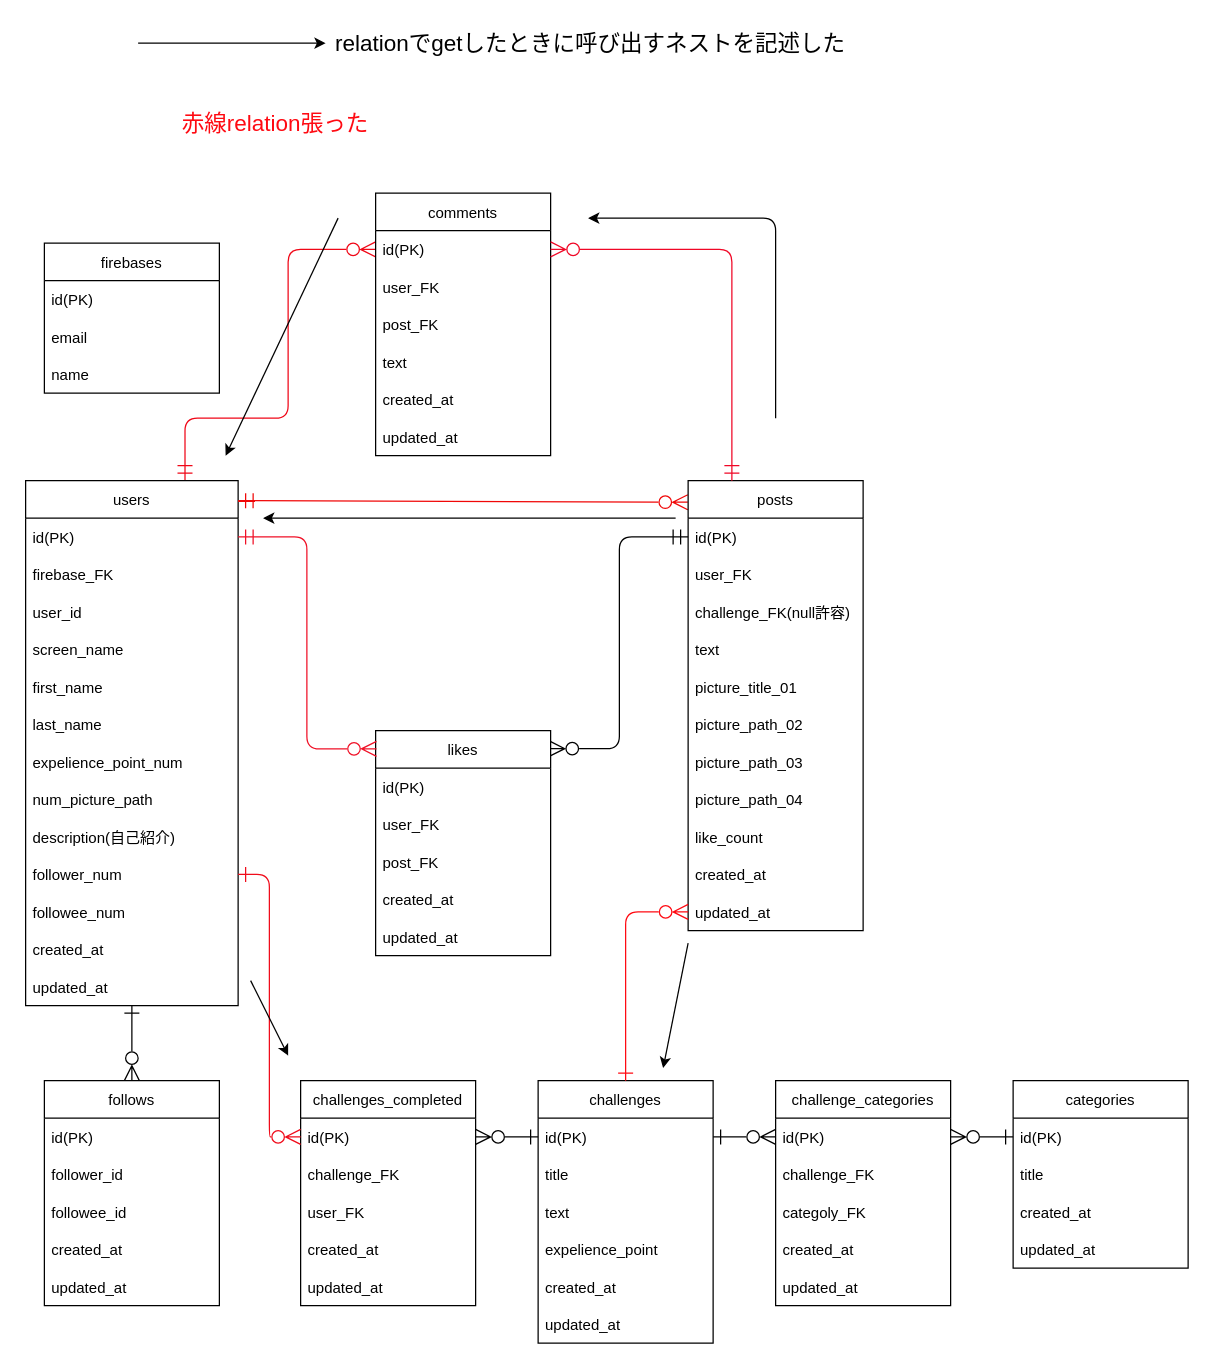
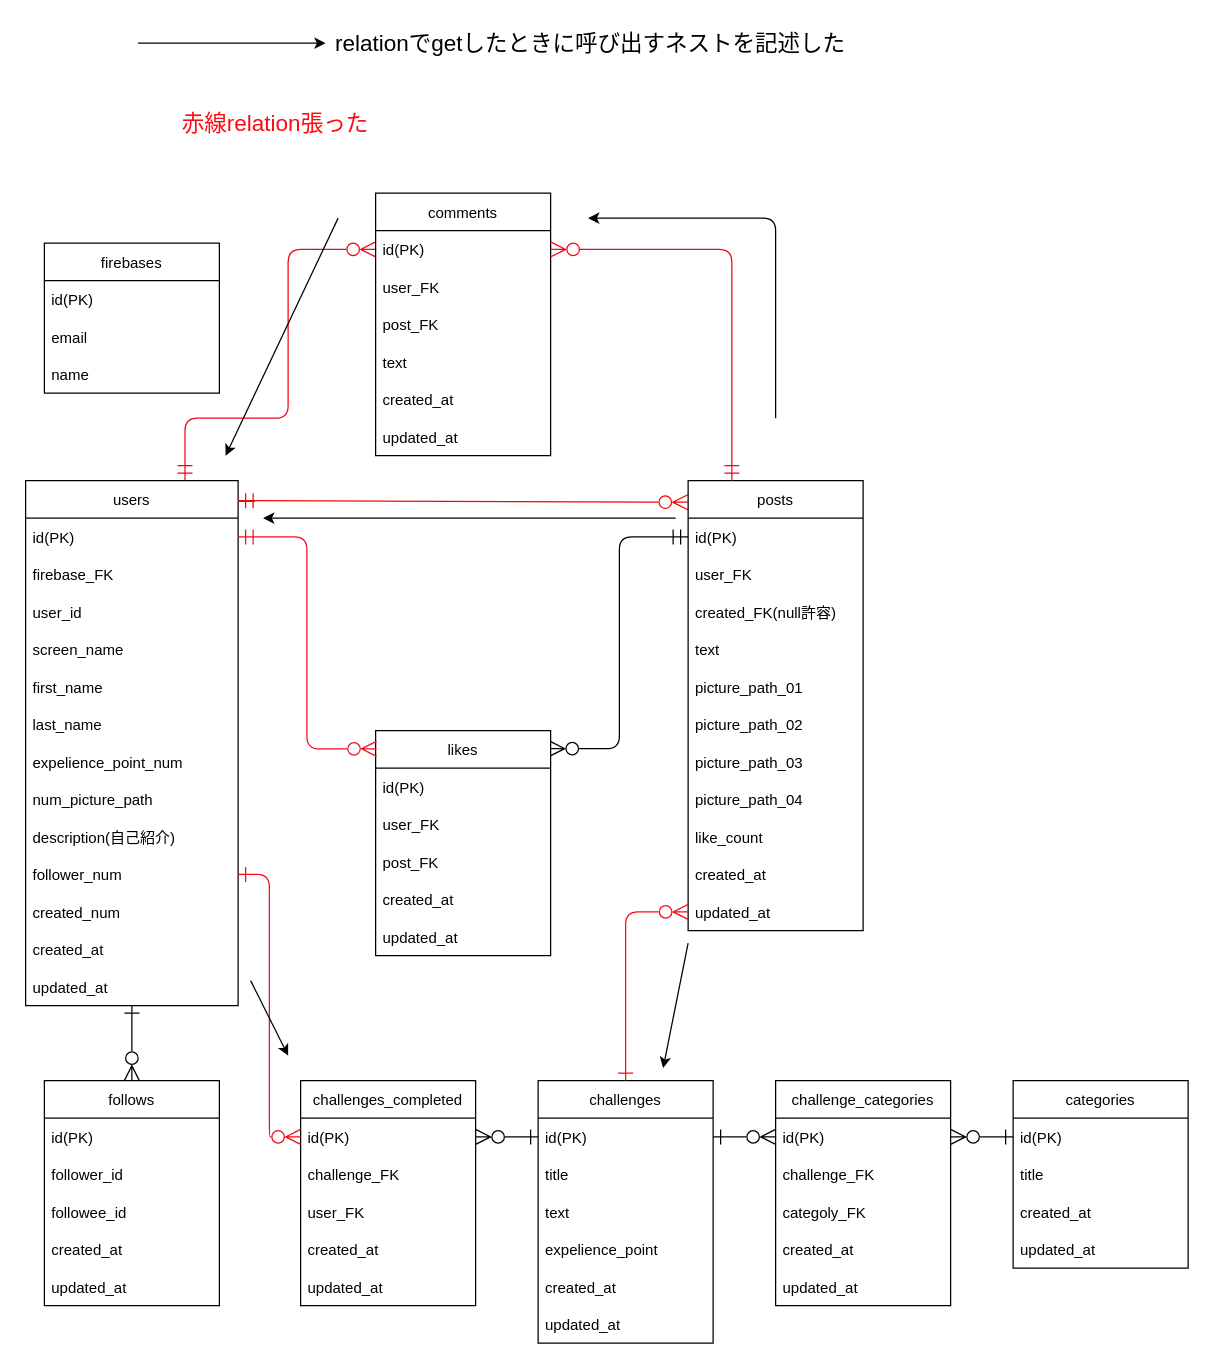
node "challenge_FK(null許容)": label "challenge_FK(null許容)" -> "created_FK(null許容)"
node "picture_title_01": label "picture_title_01" -> "picture_path_01"
node "followee_num": label "followee_num" -> "created_num"
